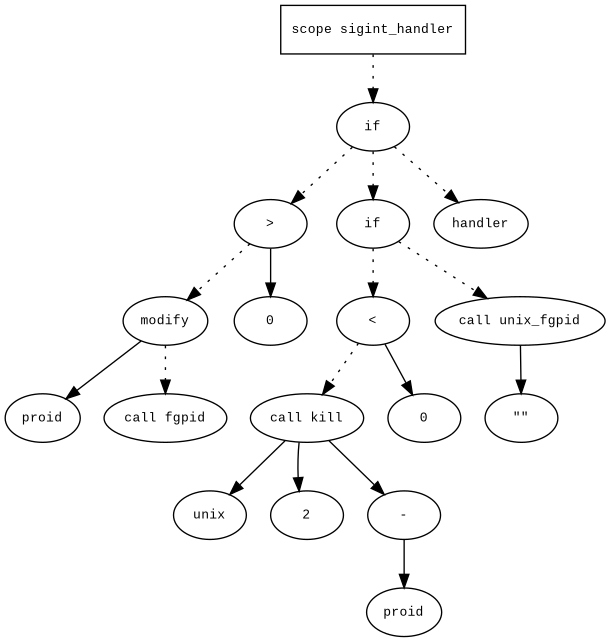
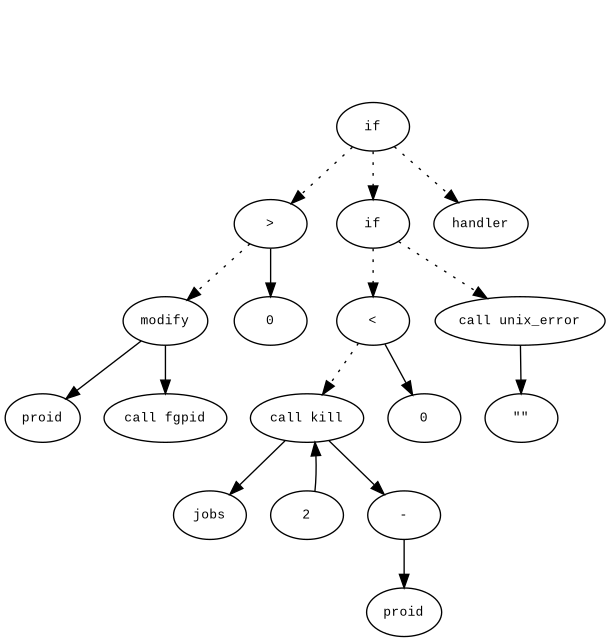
node "scope sigint_handler": removed
node "call unix_fgpid": label "call unix_fgpid" -> "call unix_error"
edge "modify" -> "call fgpid": style dotted -> solid
edge "call kill" -> "2": reversed
node "unix": label "unix" -> "jobs"
